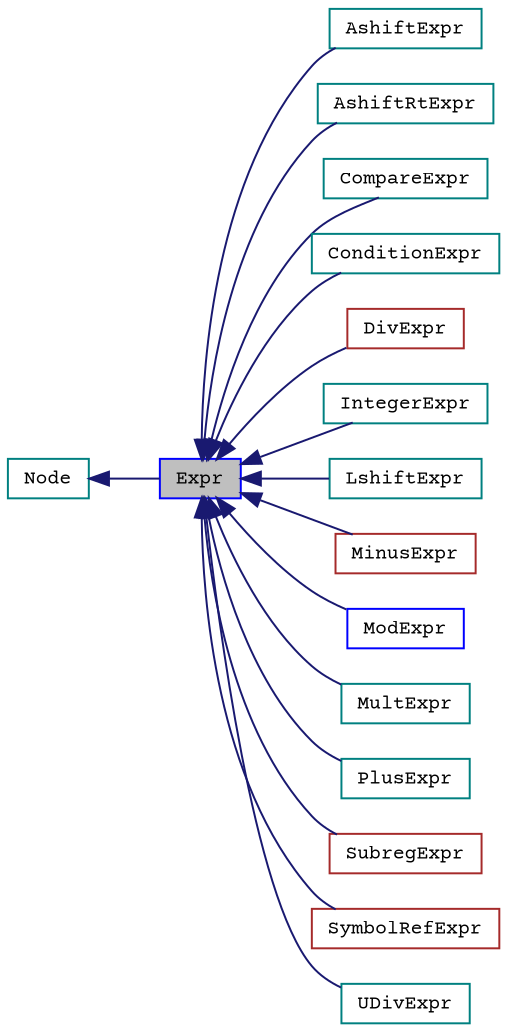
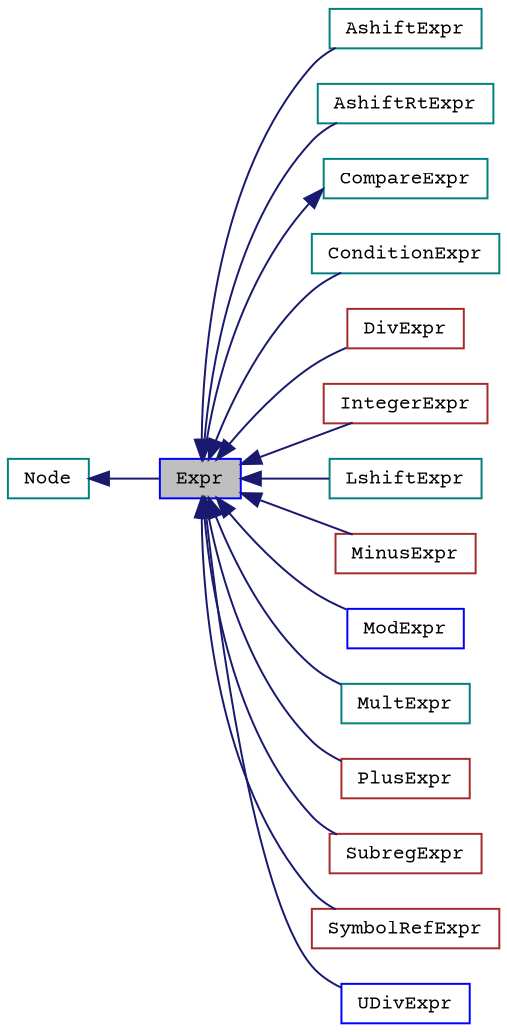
edge "CompareExpr" -> "Expr": reversed
node "IntegerExpr": color teal -> brown
node "PlusExpr": color teal -> brown
node "UDivExpr": color teal -> blue
